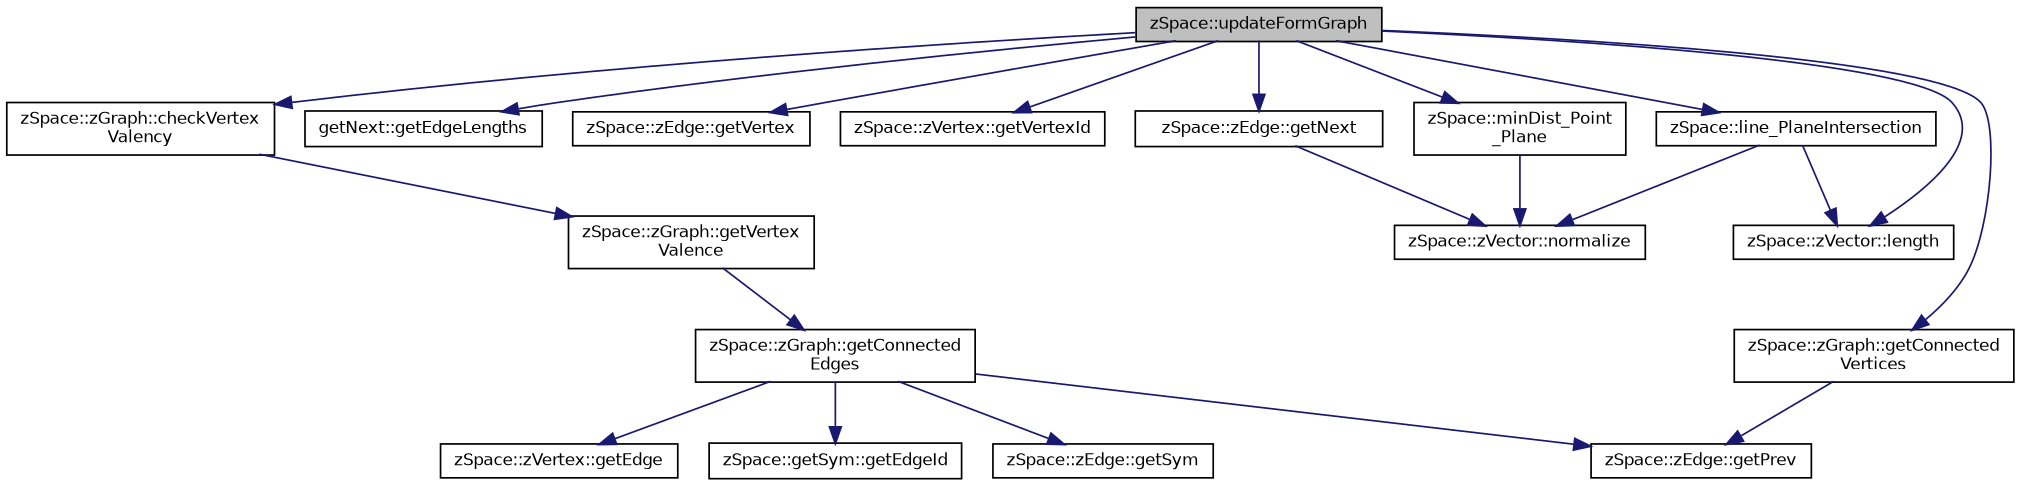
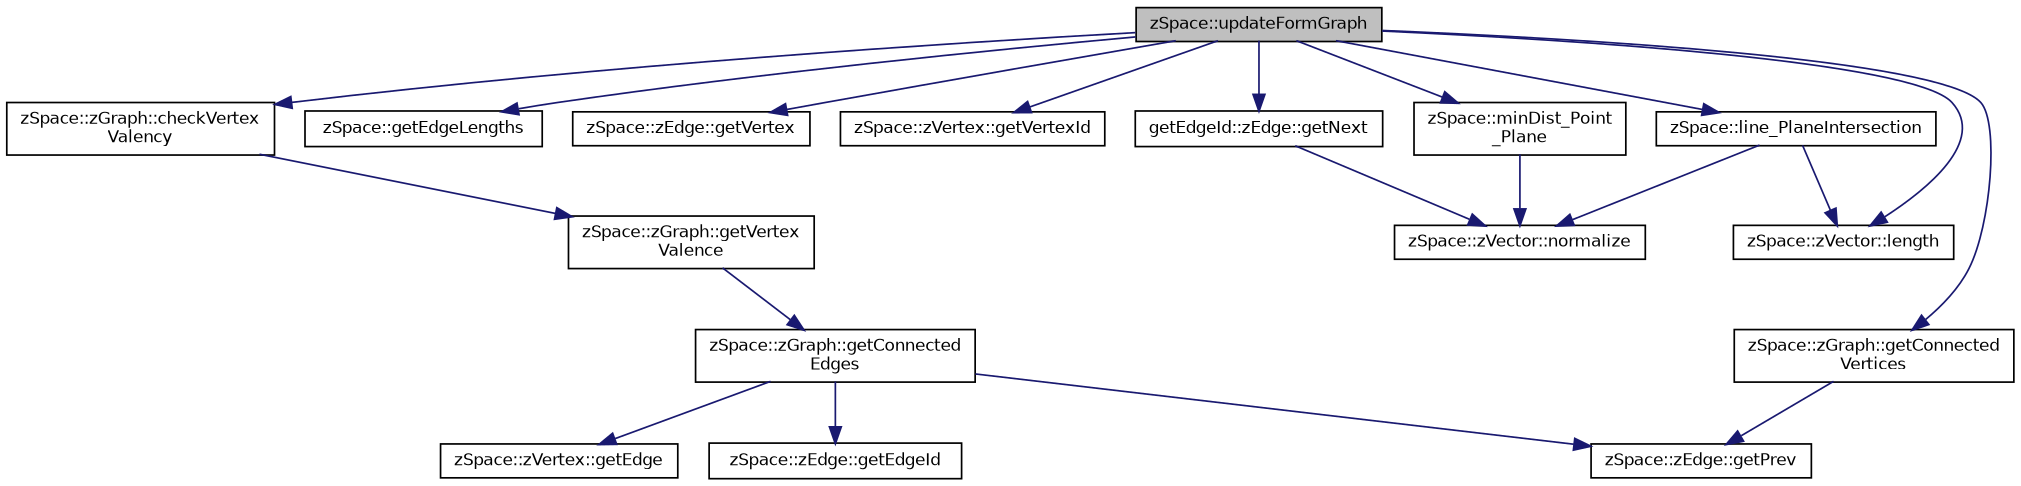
node "getNext::getEdgeLengths": label "getNext::getEdgeLengths" -> "zSpace::getEdgeLengths"
node "zSpace::zEdge::getNext": label "zSpace::zEdge::getNext" -> "getEdgeId::zEdge::getNext"
node "zSpace::getSym::getEdgeId": label "zSpace::getSym::getEdgeId" -> "zSpace::zEdge::getEdgeId"
node "zSpace::zEdge::getSym": removed
